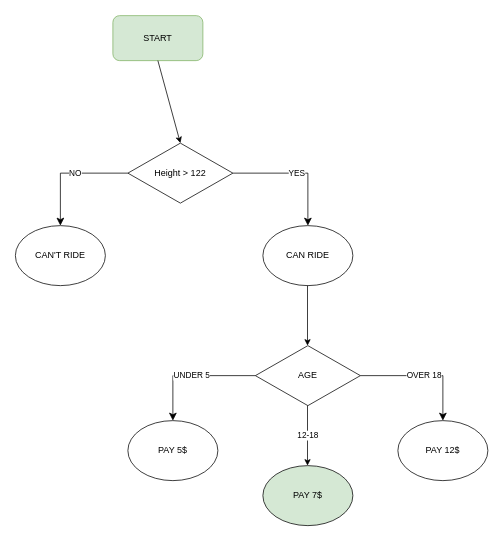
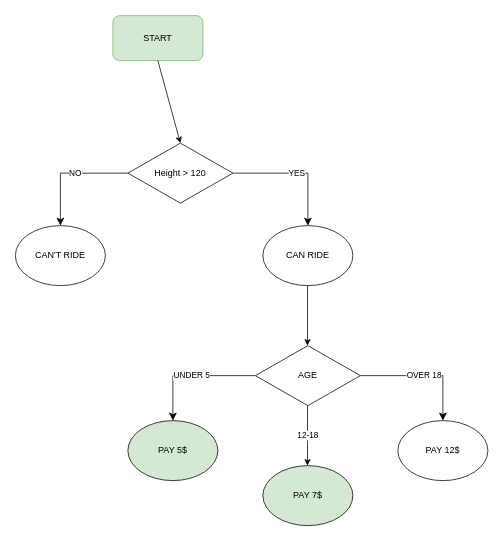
node "Height > 122": label "Height > 122" -> "Height > 120"
node "PAY 5$": fillcolor #ffffff -> #d5e8d4
